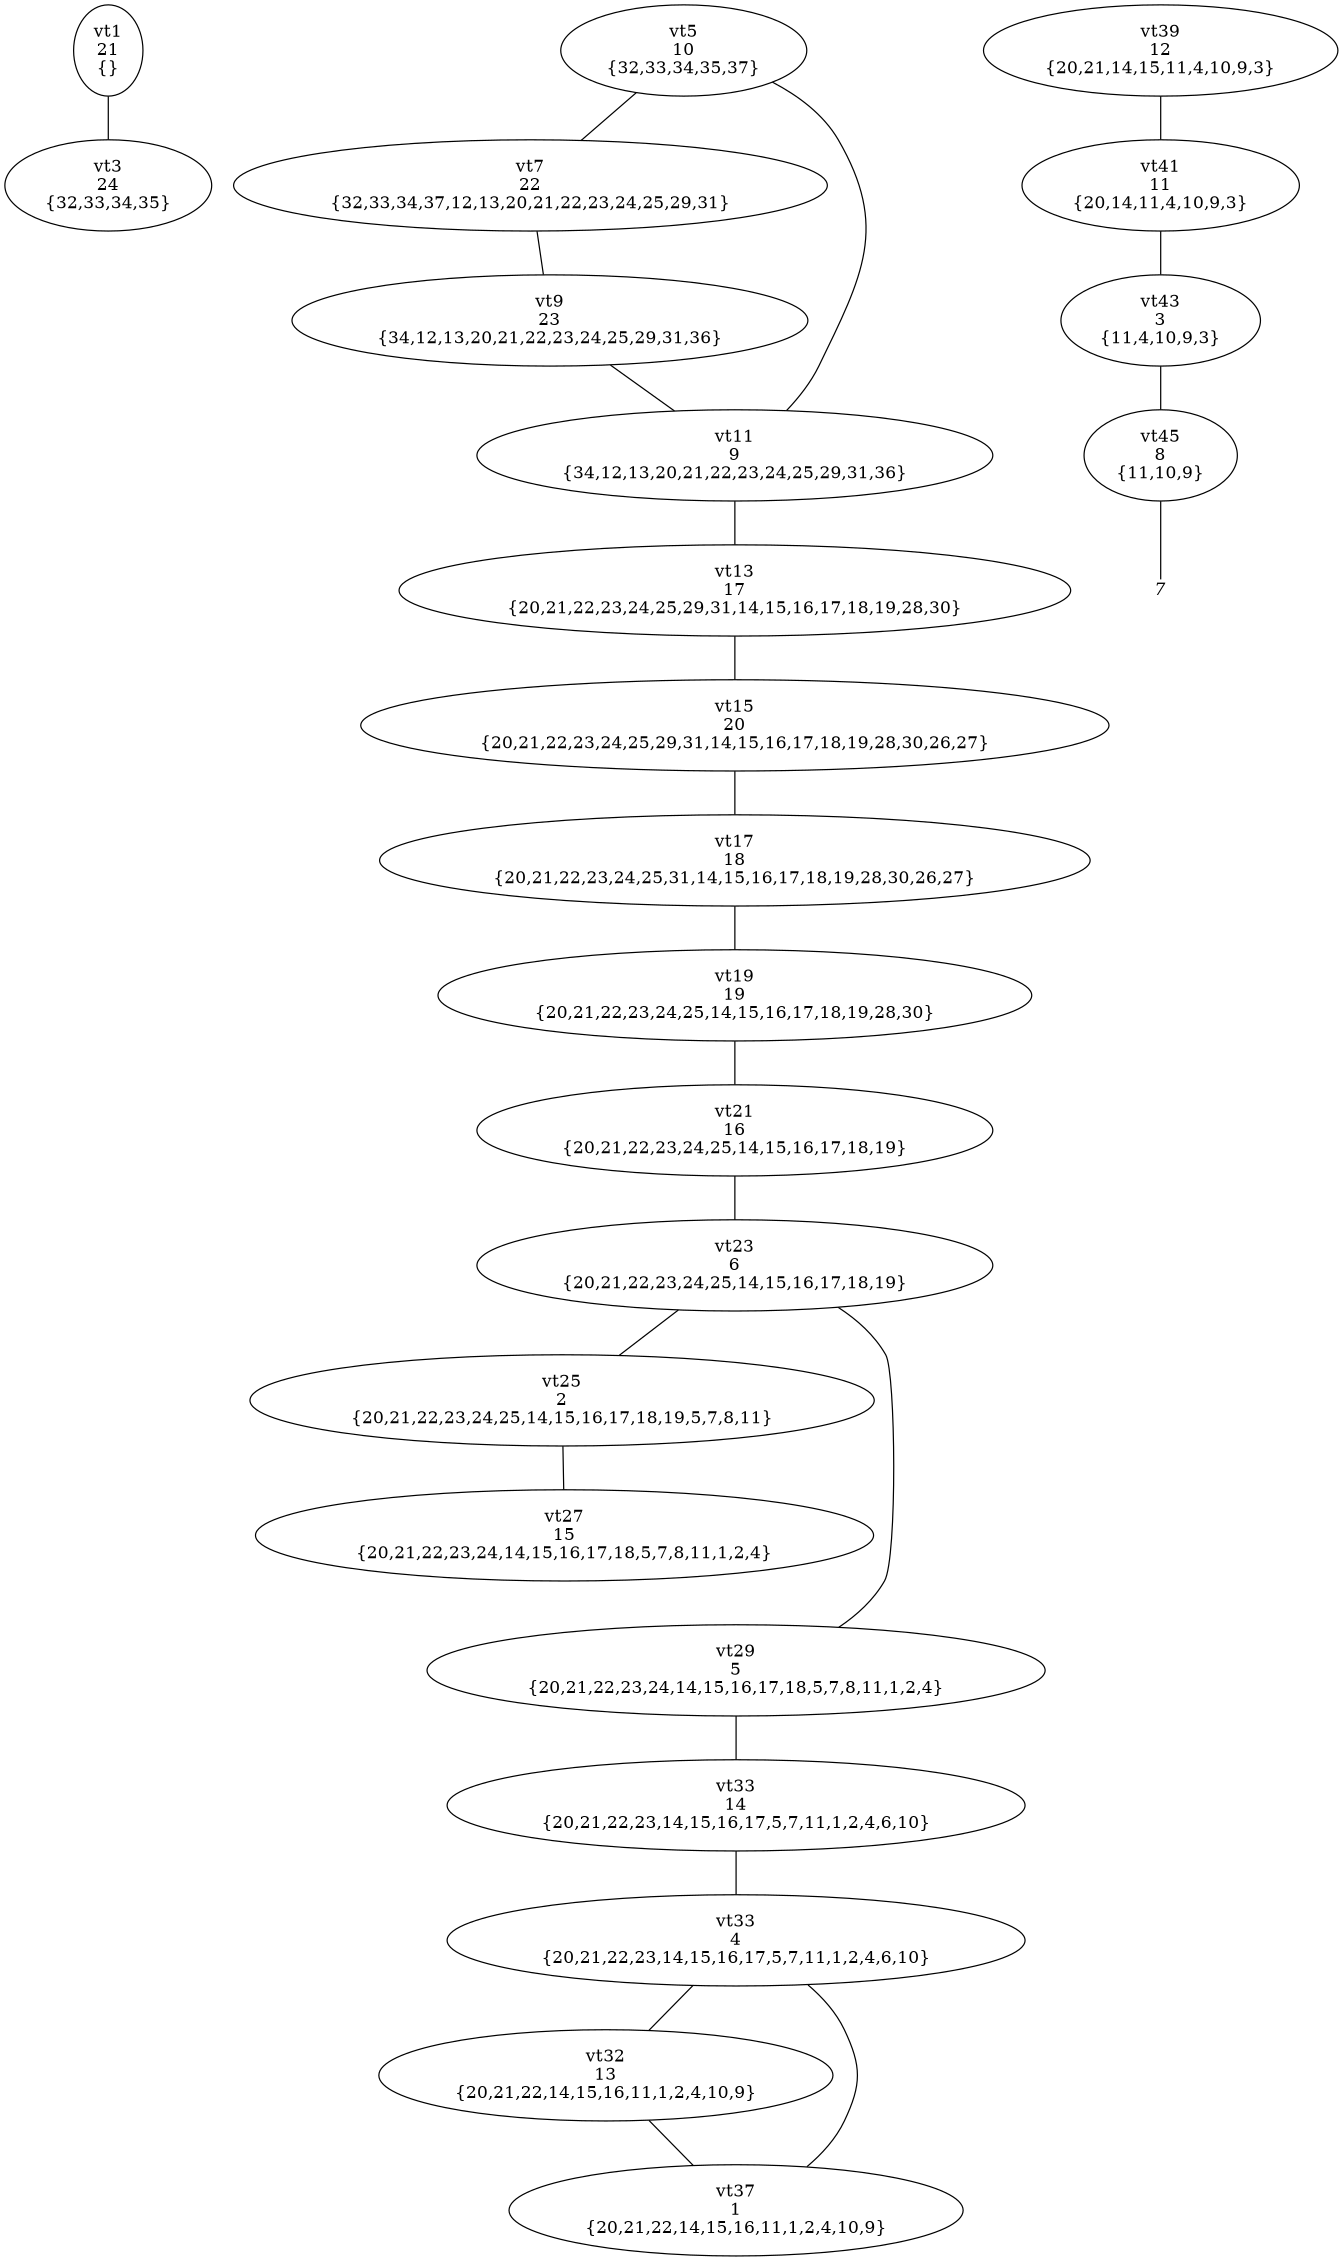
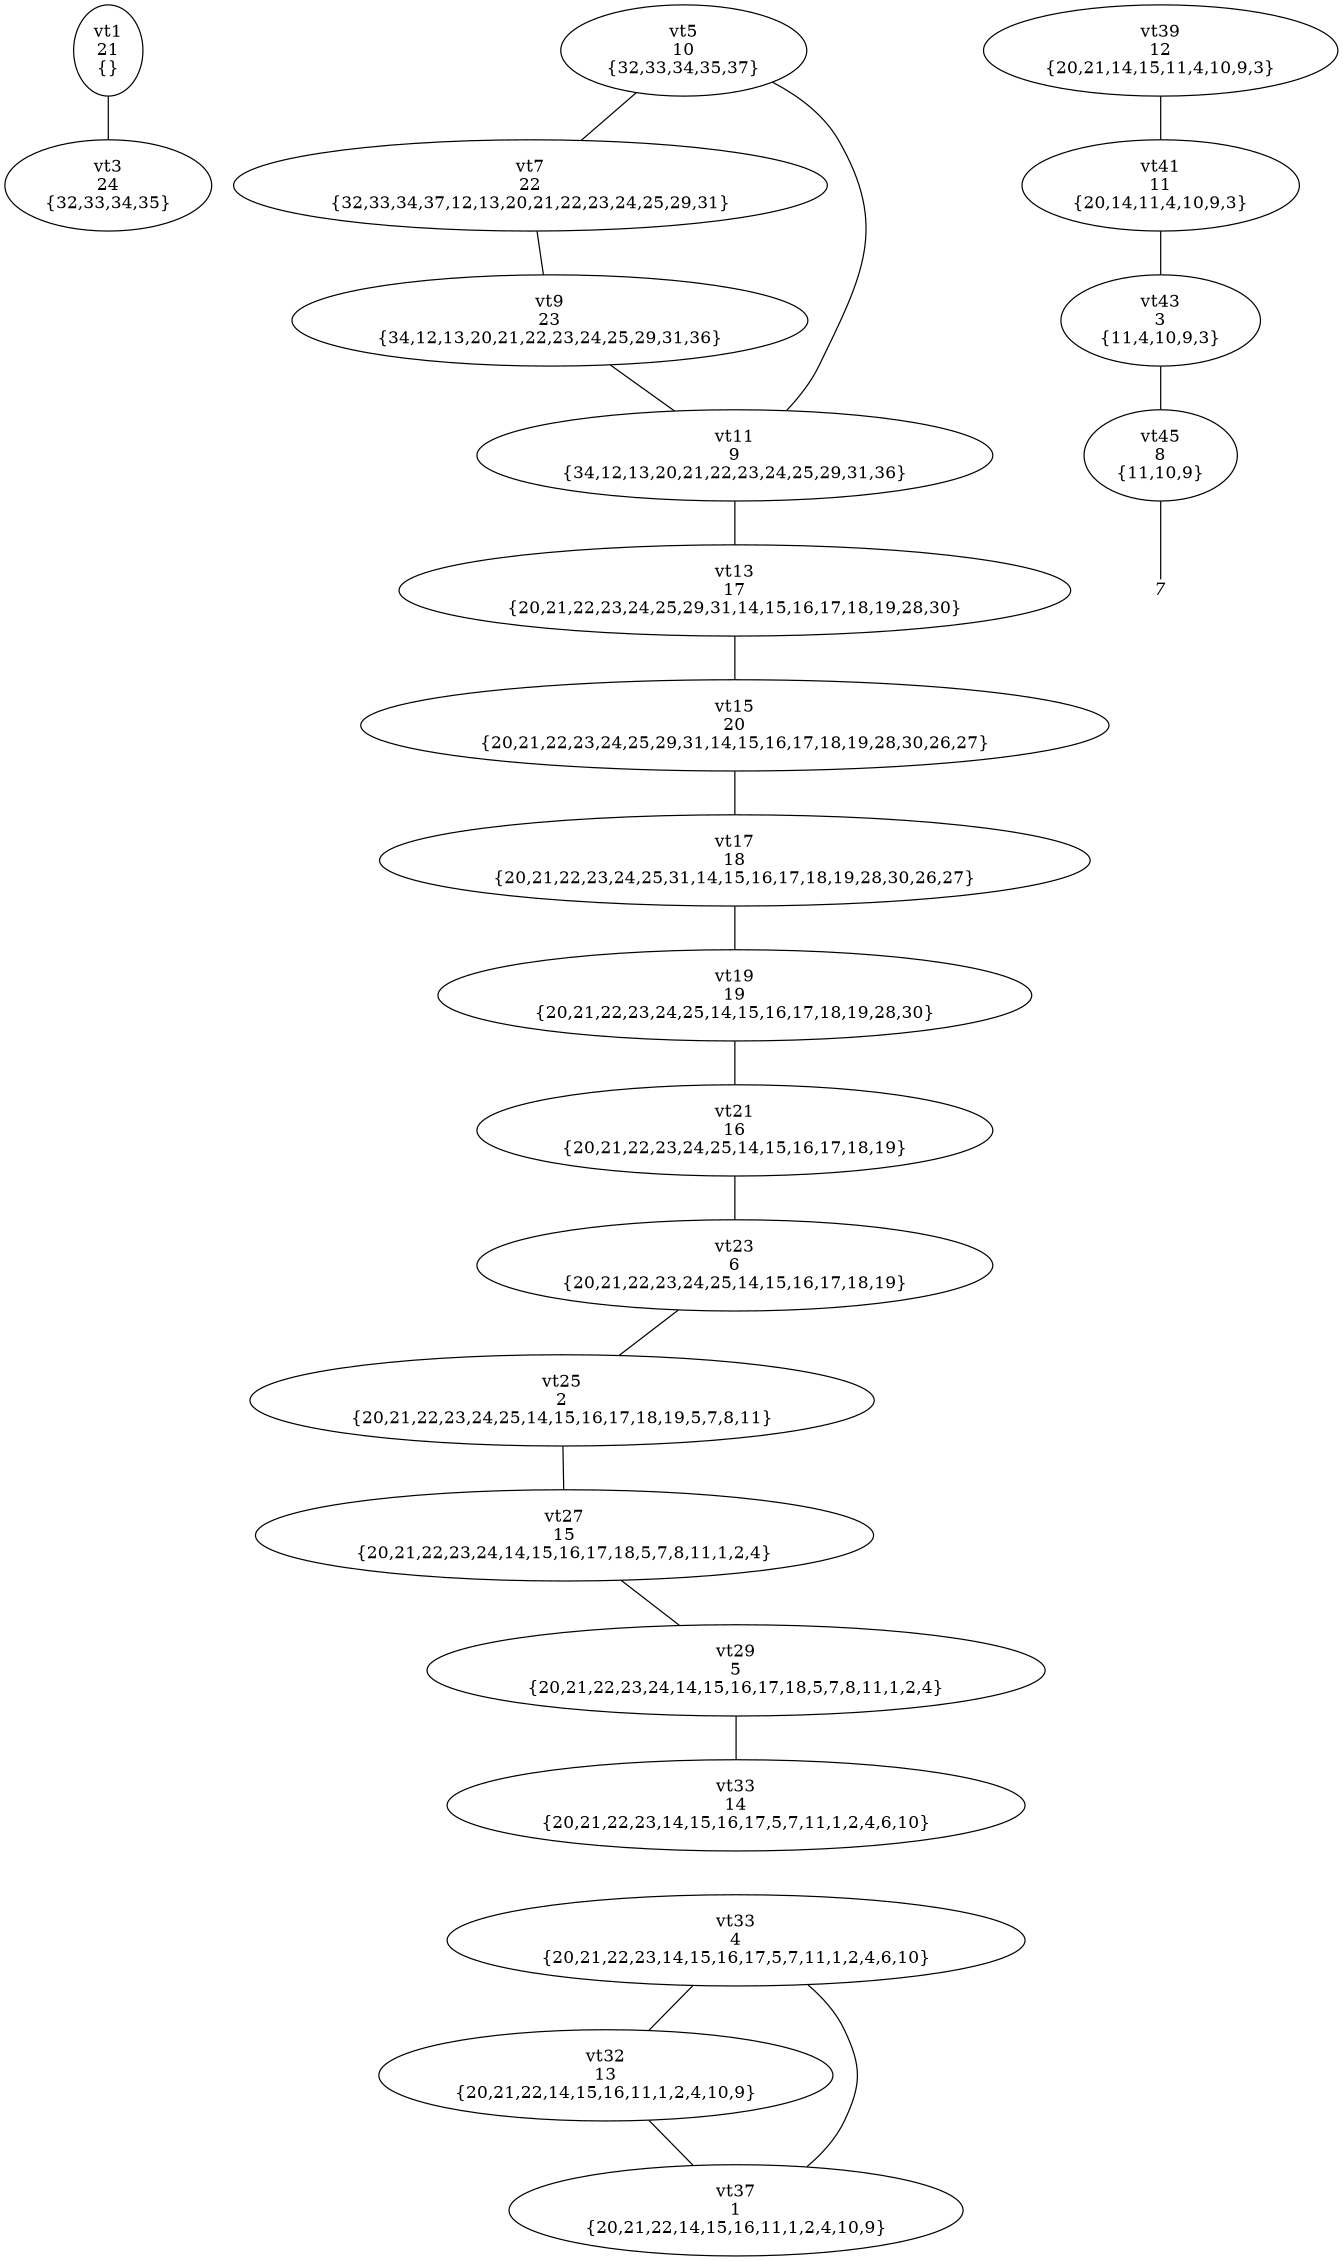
edge "vt23 6 {20,21,22,23,24,25,14,15,16,17,18,19}" -- "vt29 5 {20,21,22,23,24,14,15,16,17,18,5,7,8,11,1,2,4}": now "vt27 15 {20,21,22,23,24,14,15,16,17,18,5,7,8,11,1,2,4}" -- "vt29 5 {20,21,22,23,24,14,15,16,17,18,5,7,8,11,1,2,4}"
edge "vt33 14 {20,21,22,23,14,15,16,17,5,7,11,1,2,4,6,10}" -- "vt33 4 {20,21,22,23,14,15,16,17,5,7,11,1,2,4,6,10}": removed
